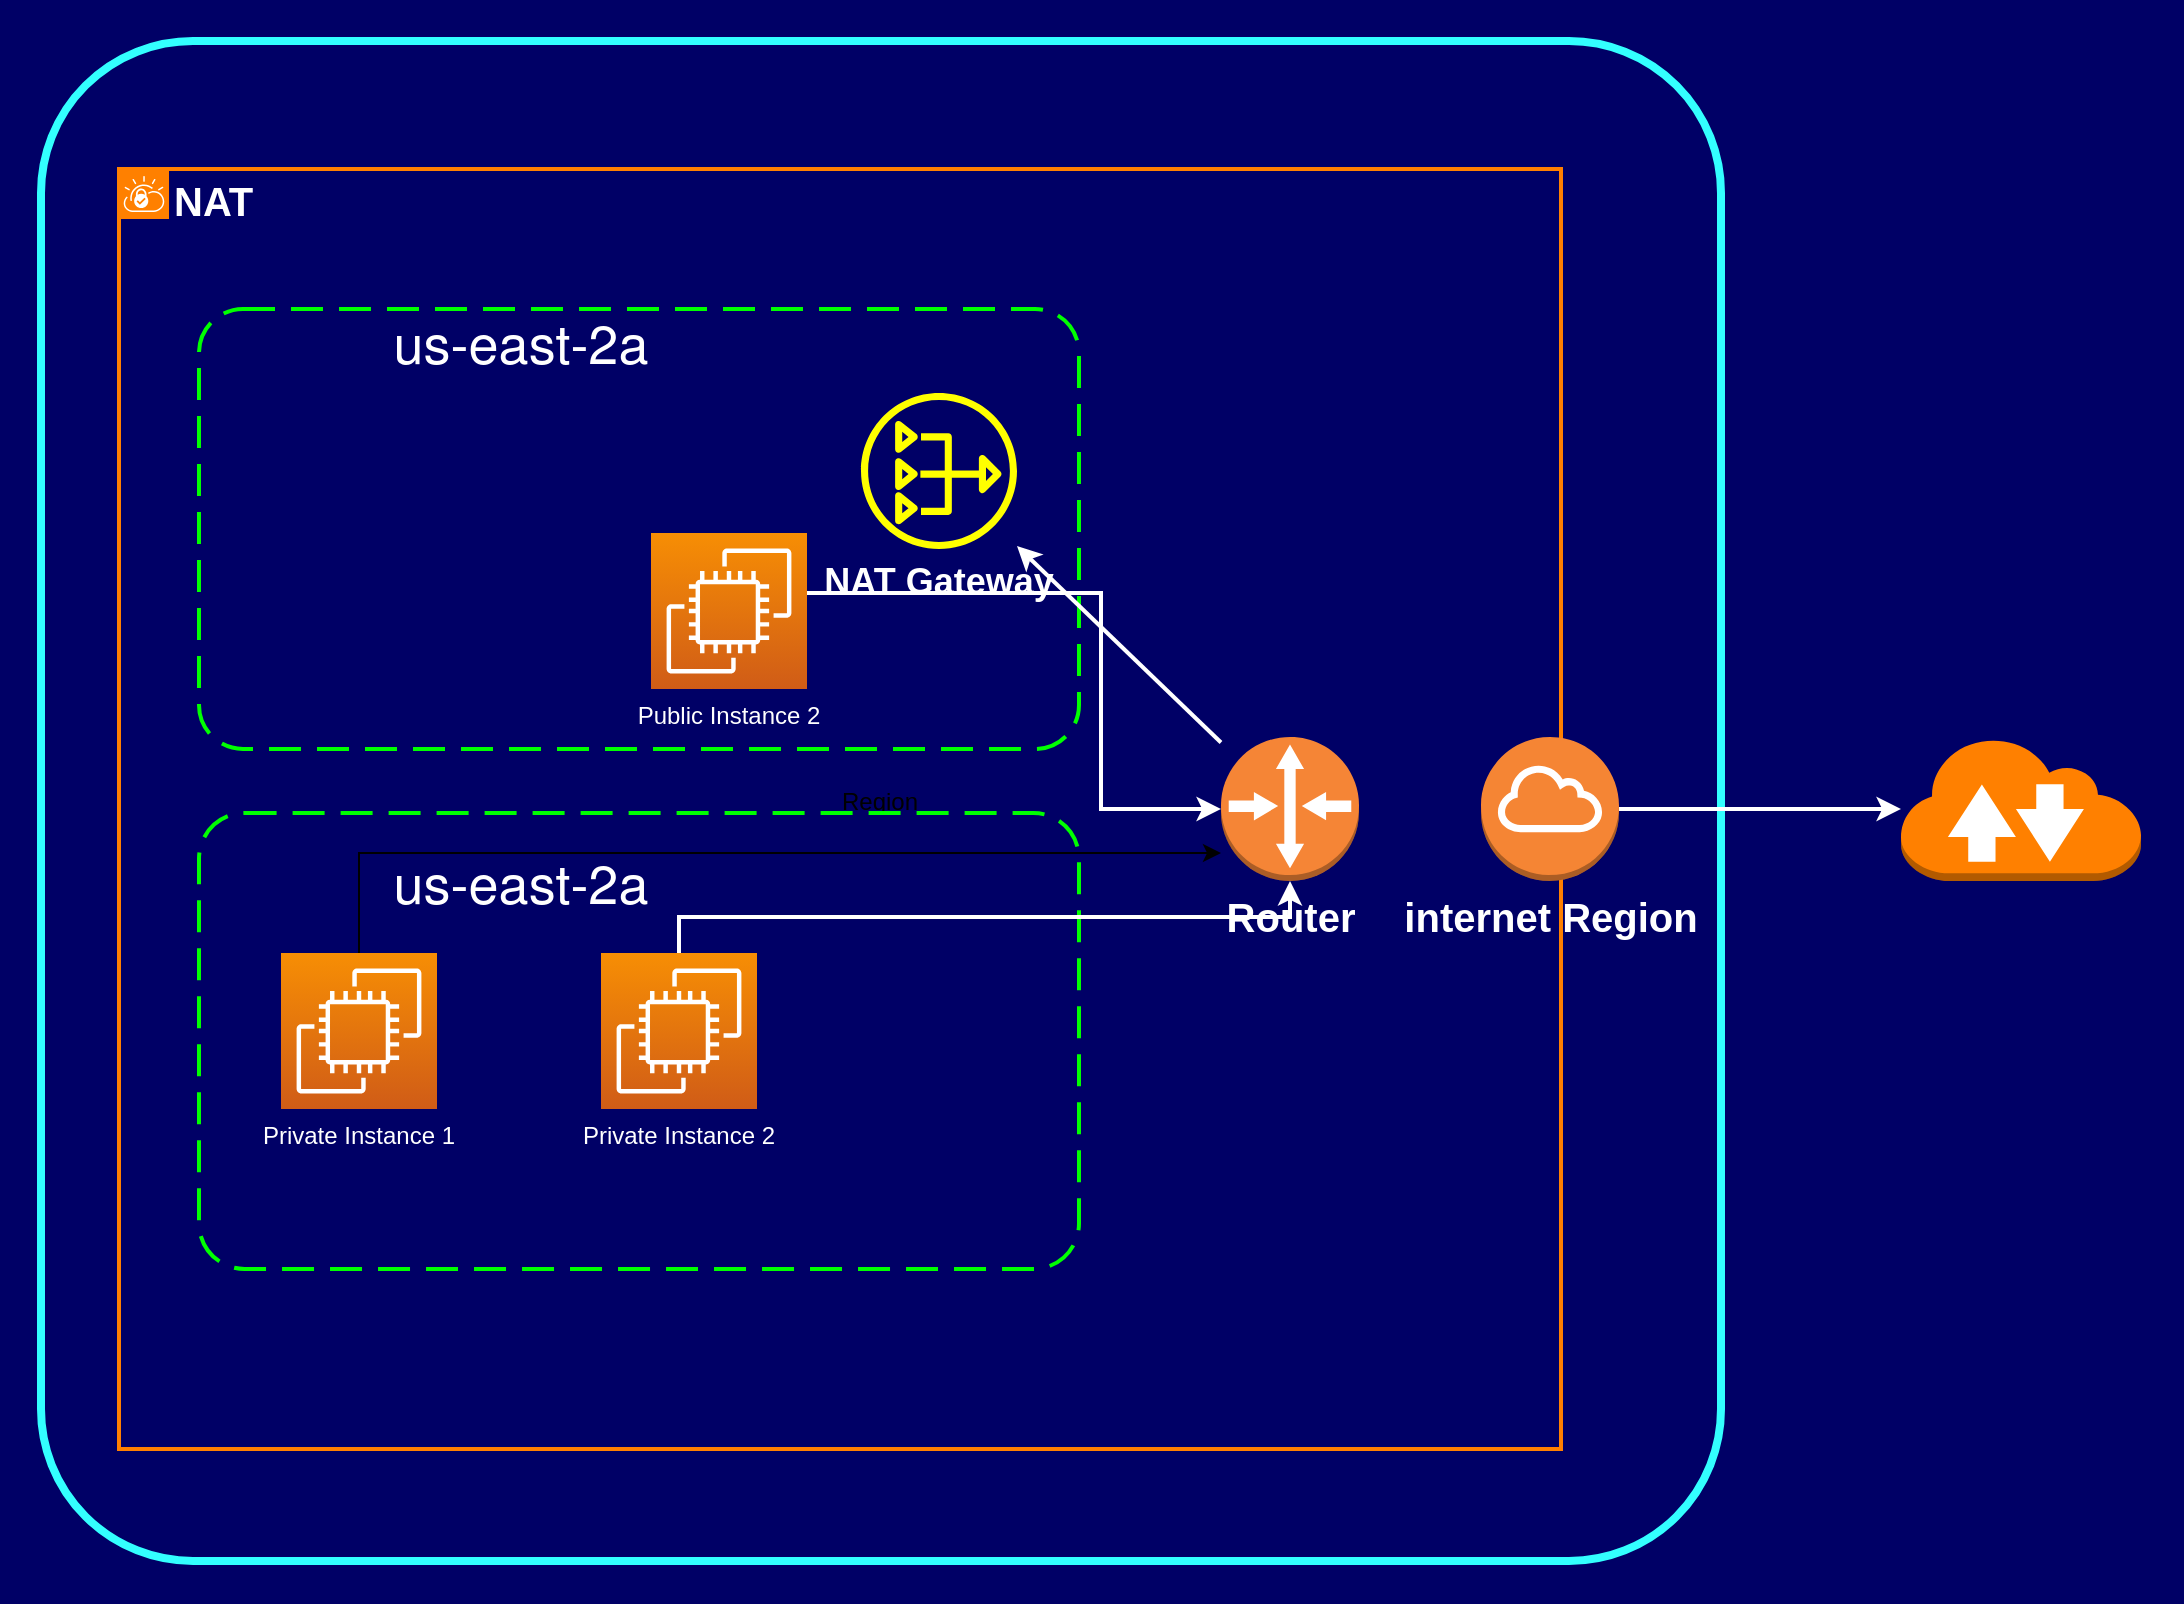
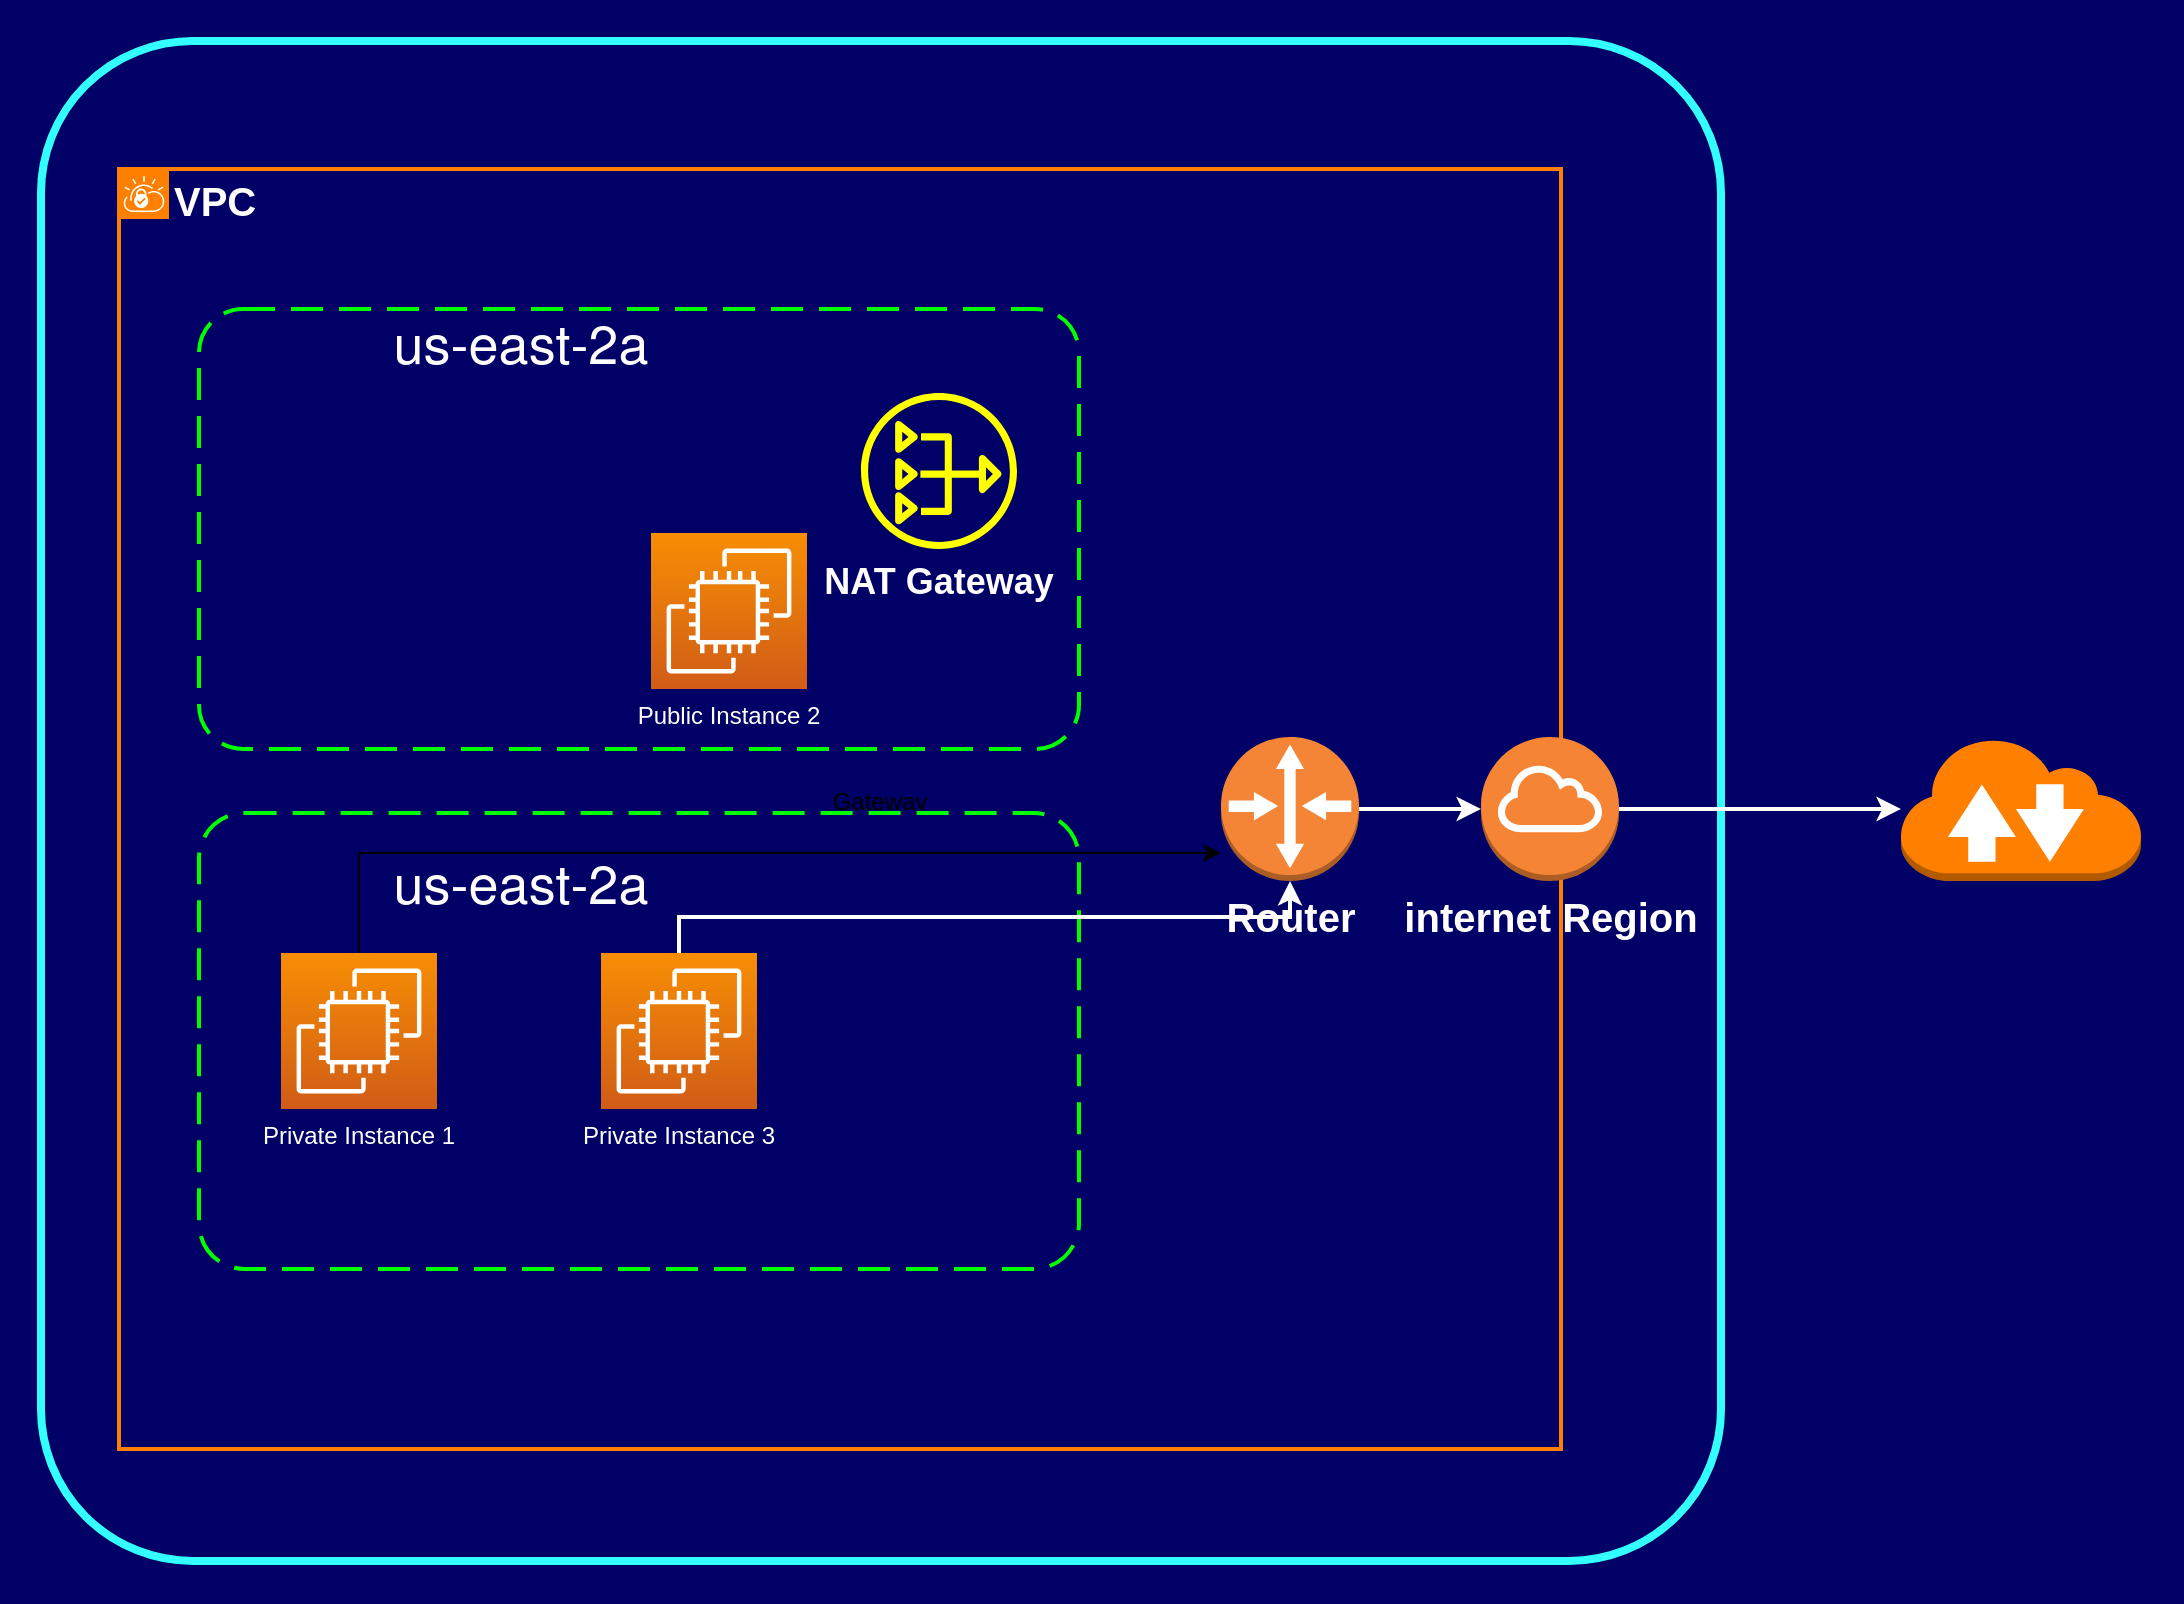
node "NAT": label "NAT" -> "VPC"
edge "Router" -> "NAT Gateway": now "Router" -> "internet Region"
edge "Public Instance 2" -> "Router": removed
node "Region": label "Region" -> "Gateway"
node "Private Instance 2": label "Private Instance 2" -> "Private Instance 3"
